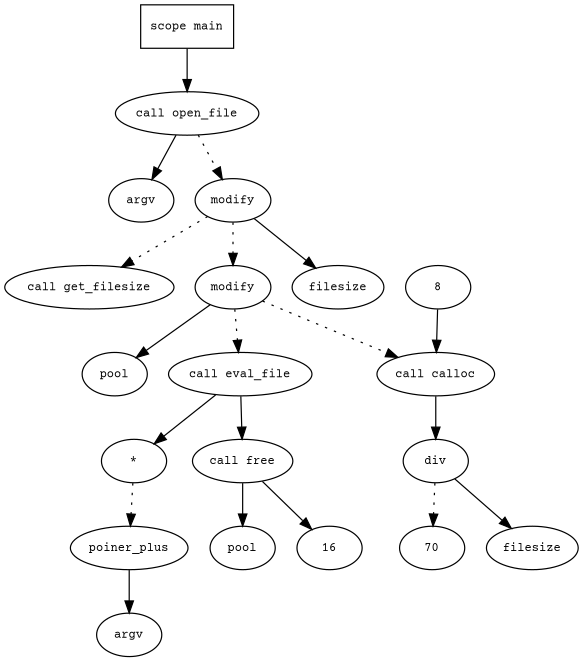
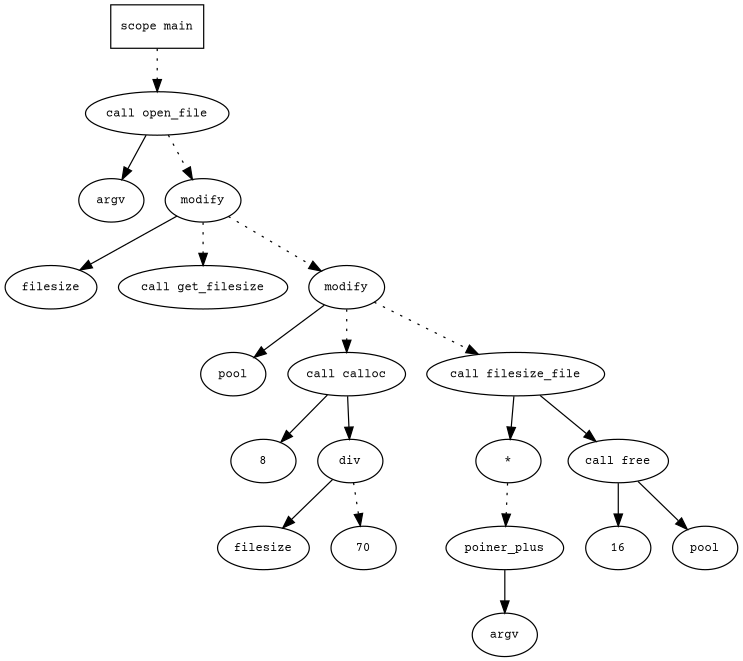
edge "scope main" -> "call open_file": style solid -> dotted
edge "8" -> "call calloc": reversed
node "call eval_file": label "call eval_file" -> "call filesize_file"
